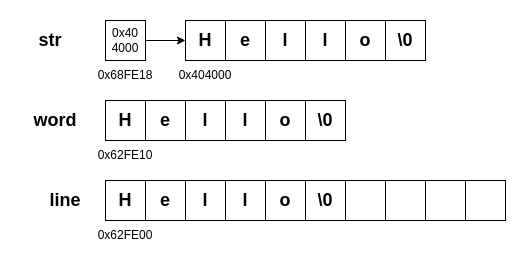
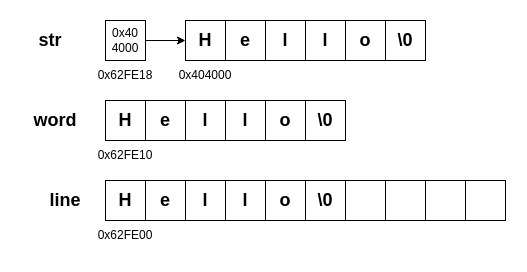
node "0x68FE18": label "0x68FE18" -> "0x62FE18"
